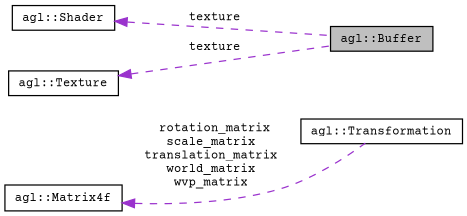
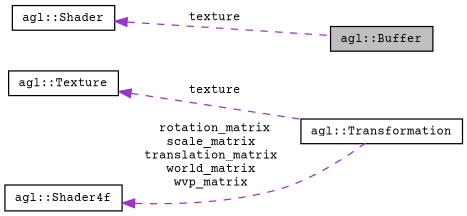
edge "agl::Buffer" -> "agl::Texture": now "agl::Transformation" -> "agl::Texture"
node "agl::Matrix4f": label "agl::Matrix4f" -> "agl::Shader4f"
